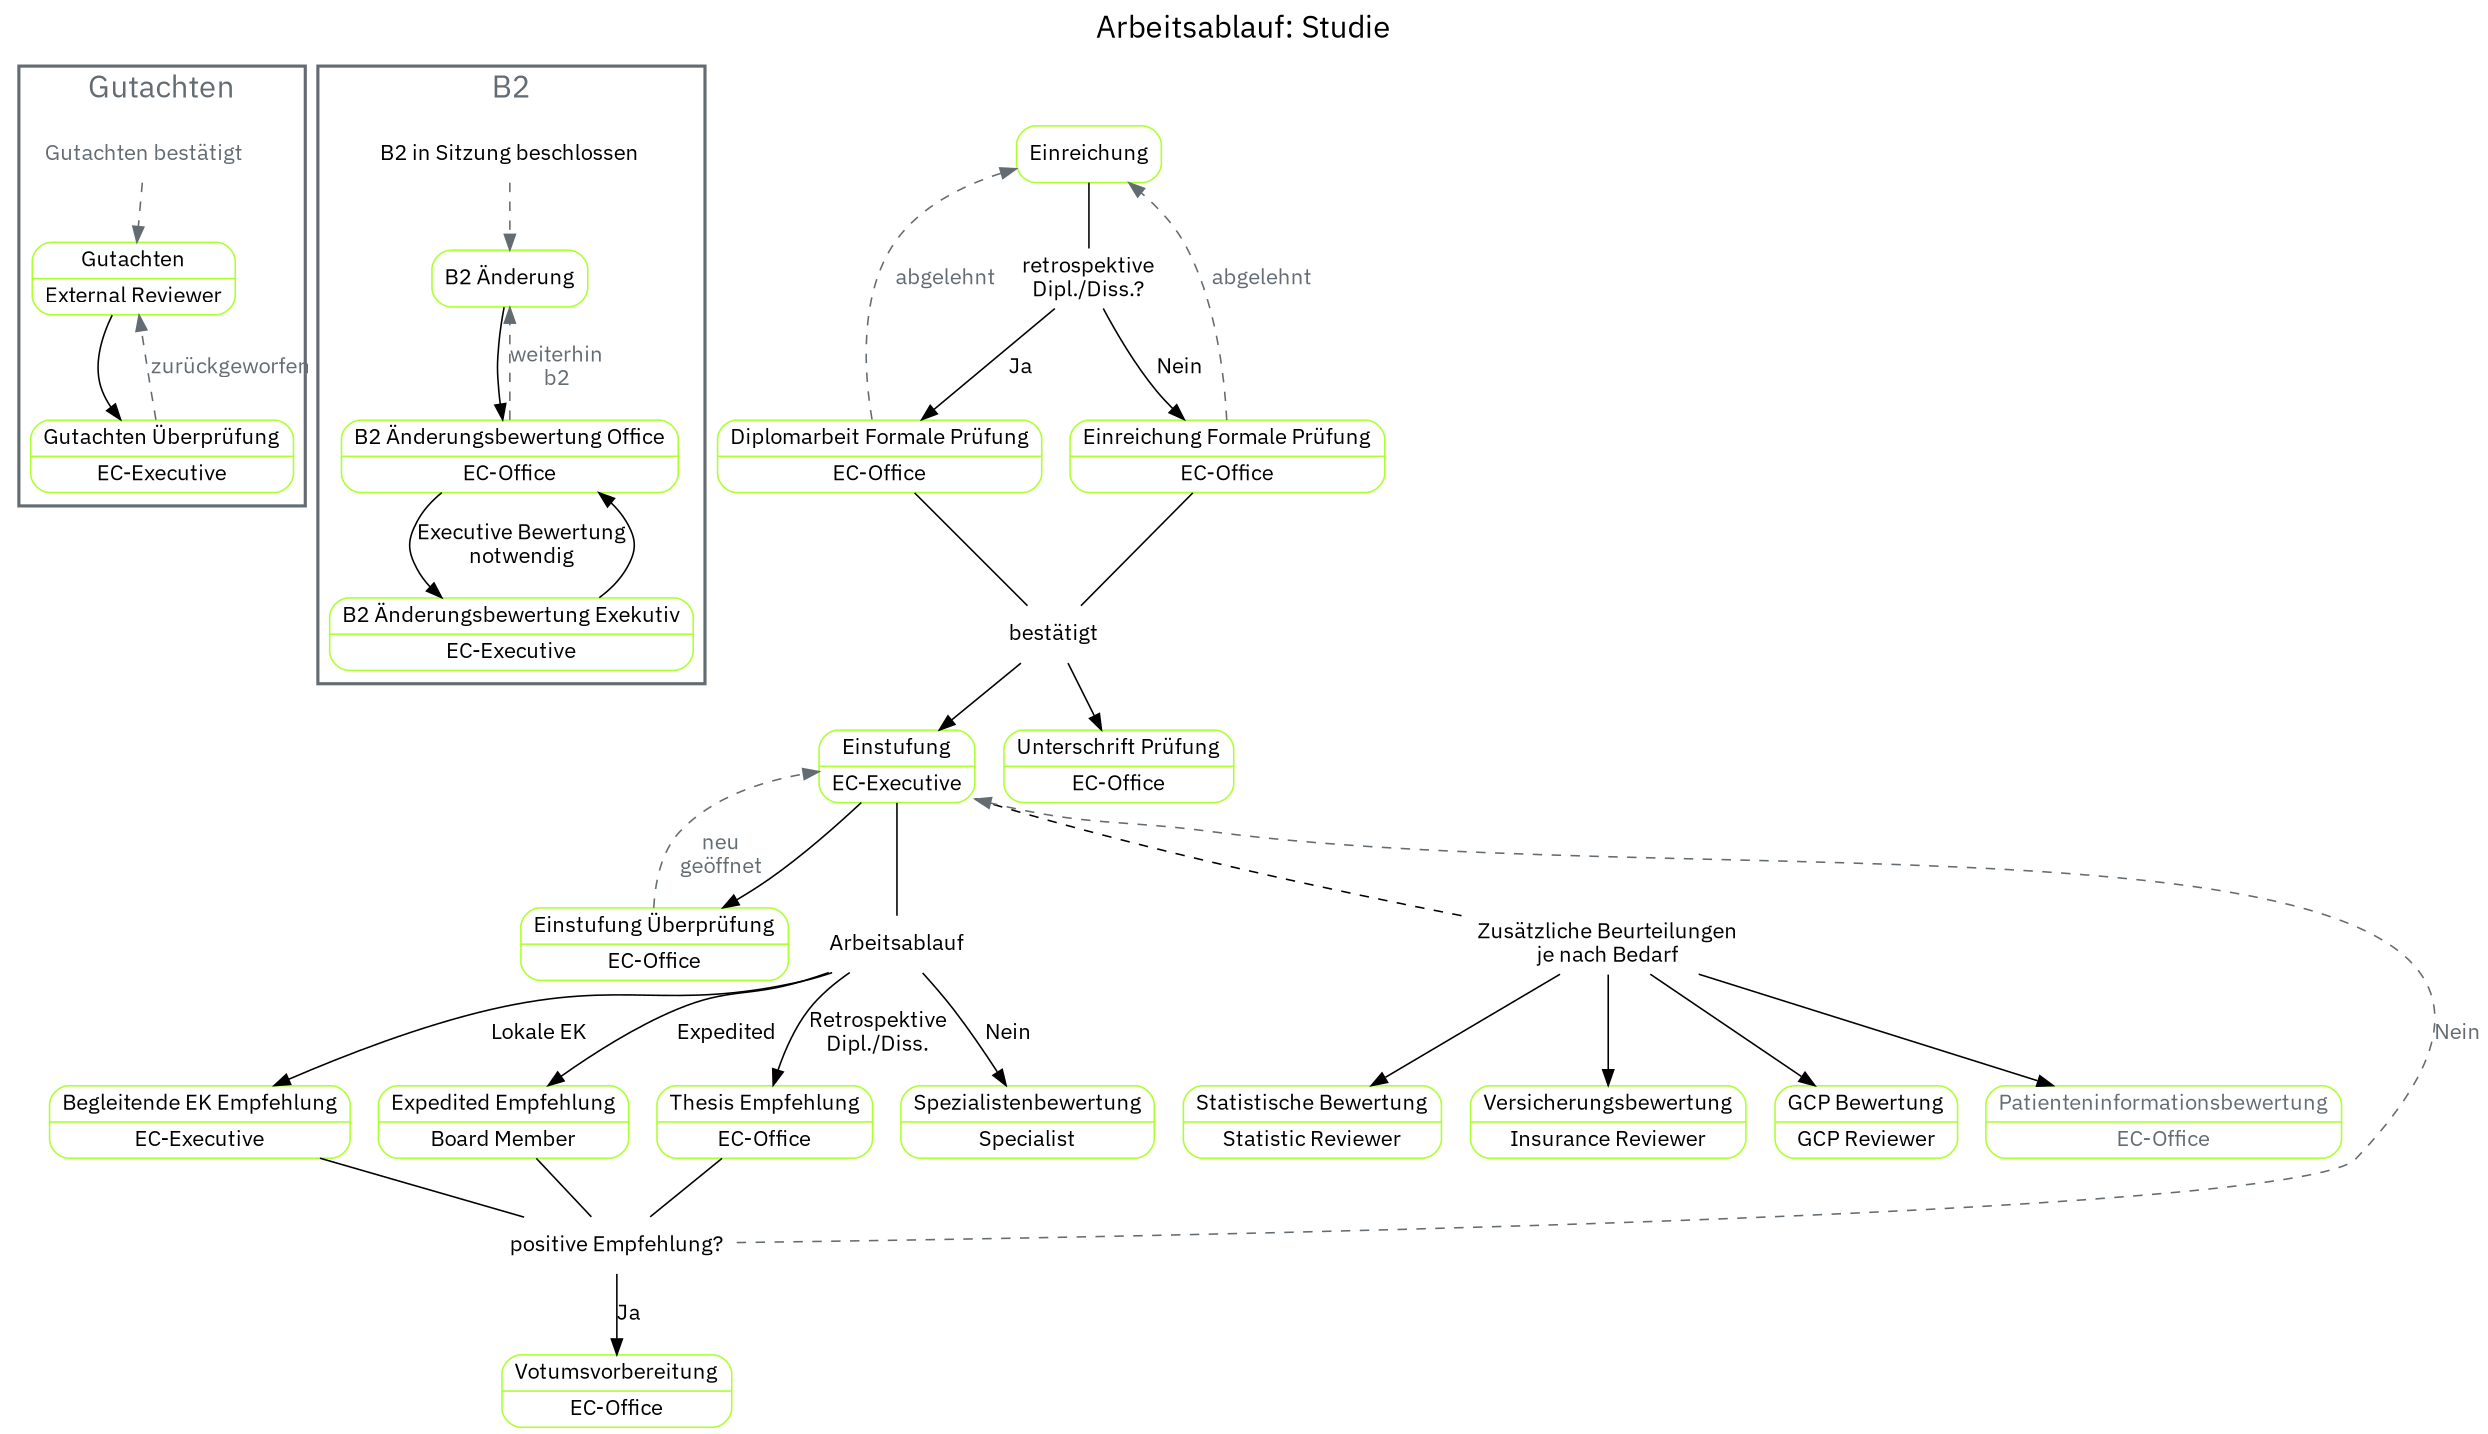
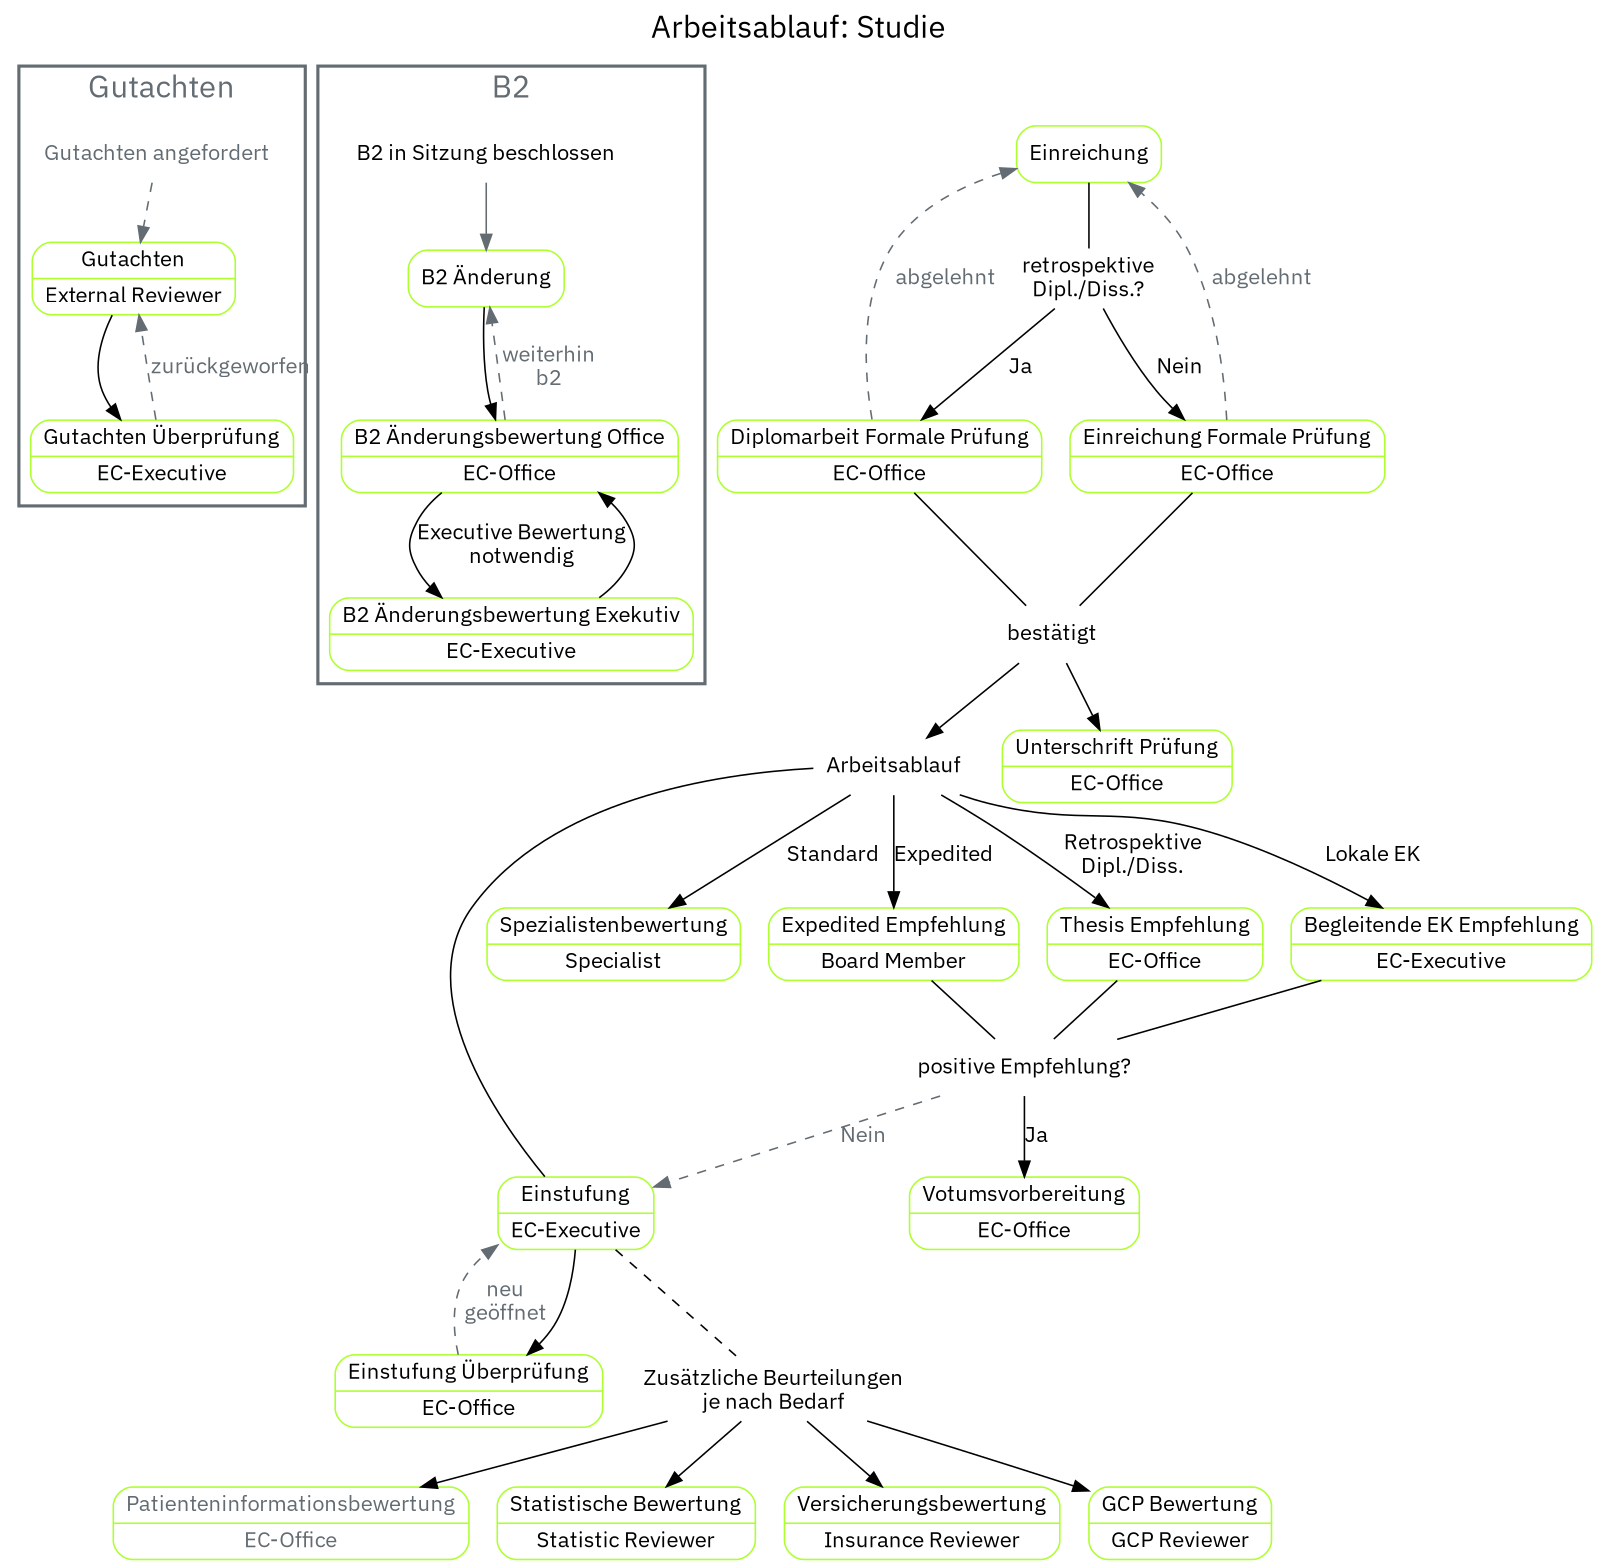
node "Gutachten bestätigt": label "Gutachten bestätigt" -> "Gutachten angefordert"
edge "B2 in Sitzung beschlossen" -> "B2 Änderung": style dashed -> solid
edge "bestätigt" -> "Einstufung": now "bestätigt" -> "Arbeitsablauf"
edge "Arbeitsablauf" -> "Spezialistenbewertung": label "Nein" -> "Standard"
